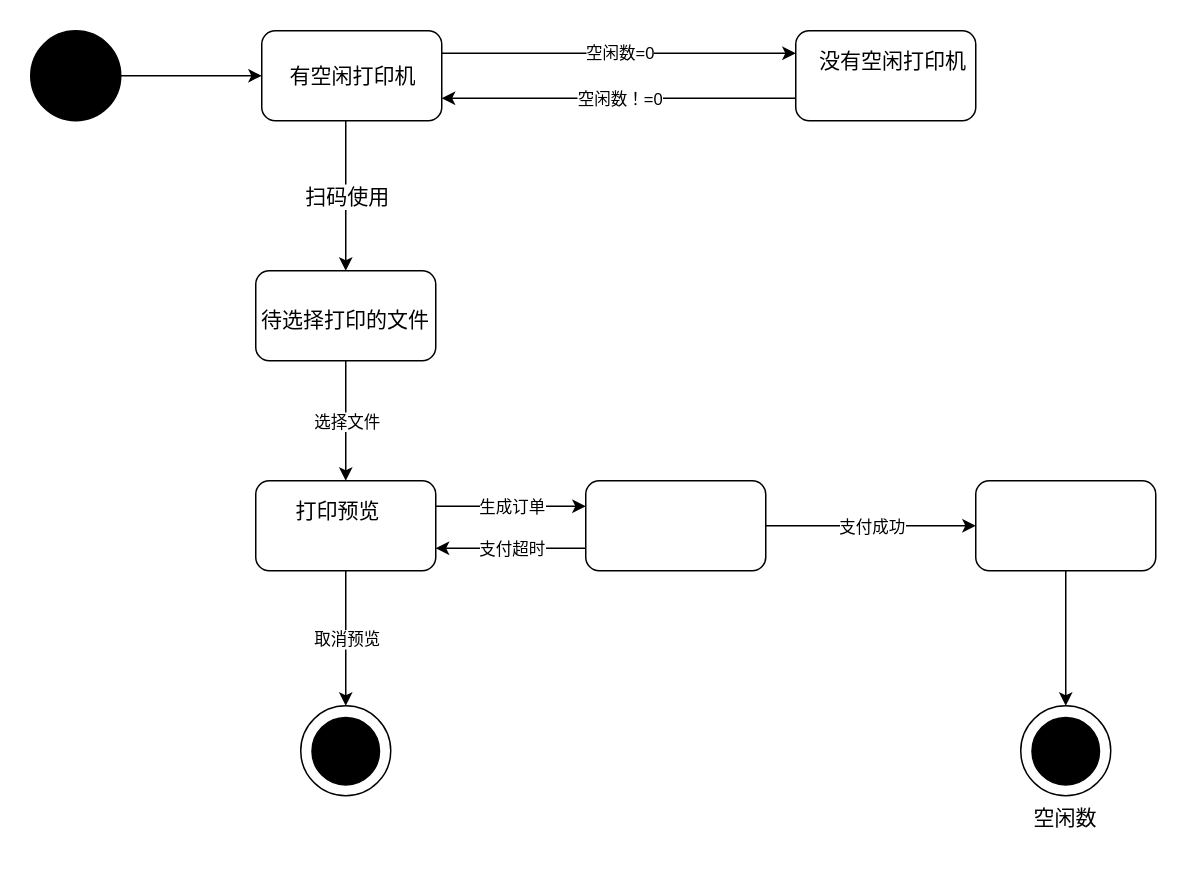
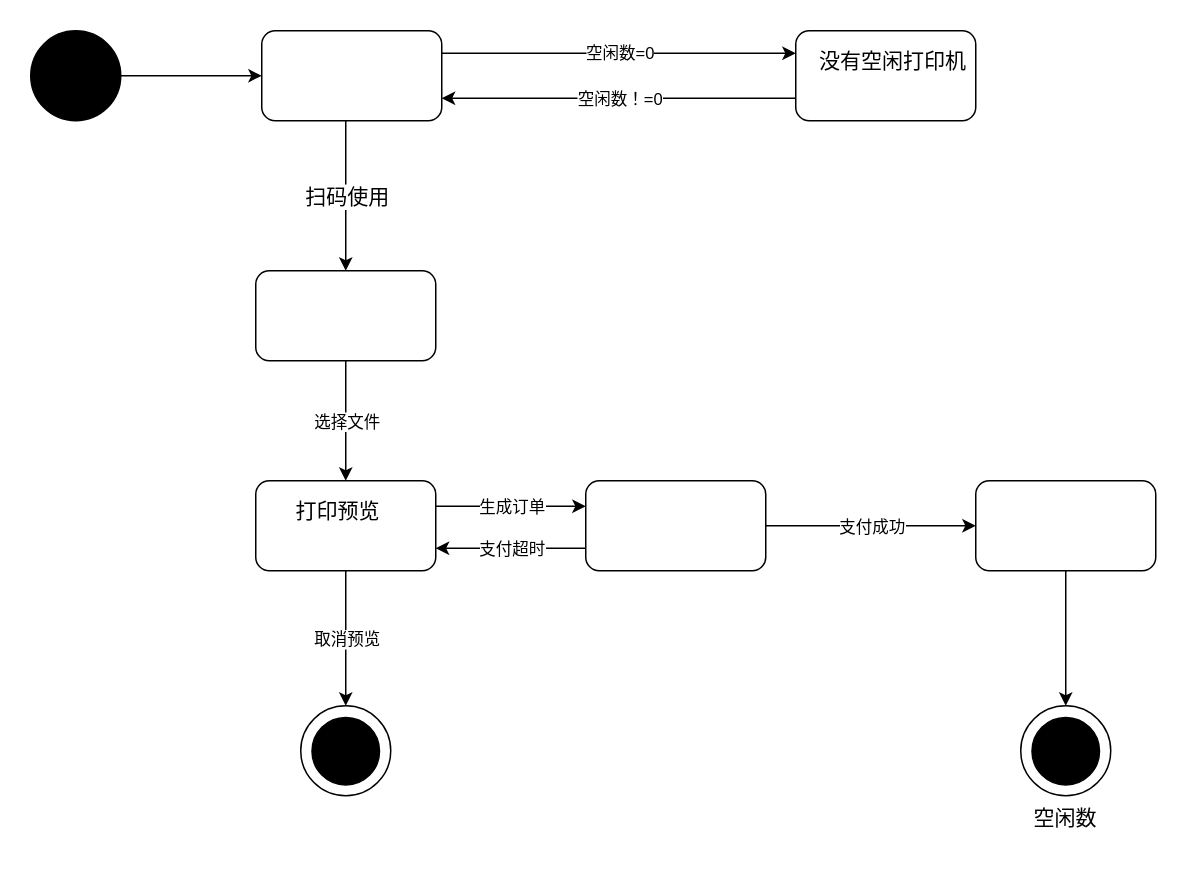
node "有空闲打印机": removed
node "待选择打印的文件": removed
